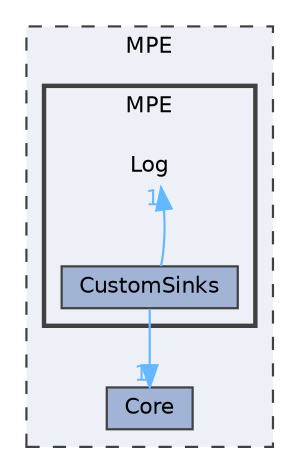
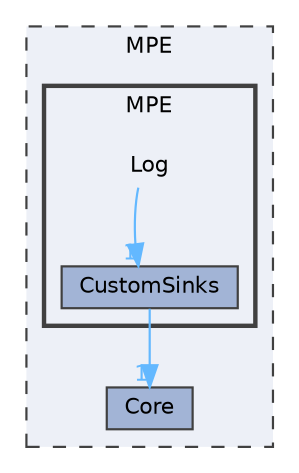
edge "CustomSinks" -> "Log": reversed
